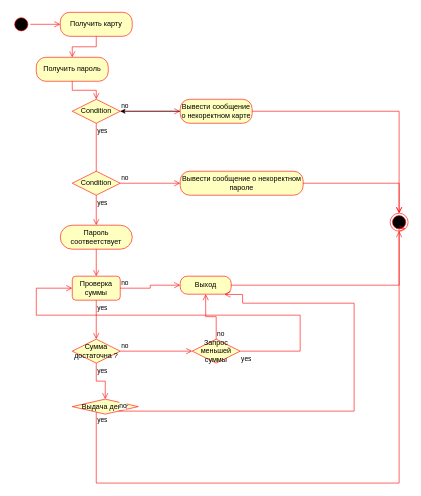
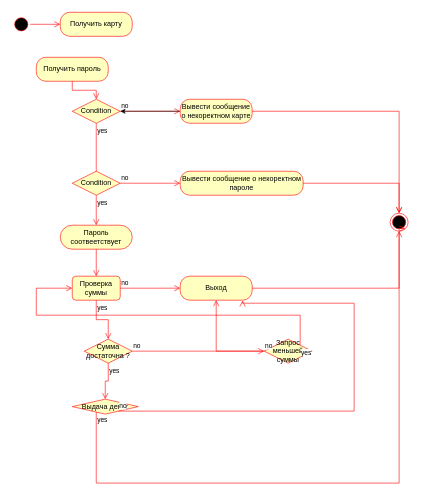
edge "Получить карту" -> "Получить пароль": removed
node "Выход": size 51x18 -> 72x24
node "Сумма достаточна ?": moved (96, 351) -> (108, 351)
node "Запрос меньшей суммы": moved (216, 351) -> (288, 351)
